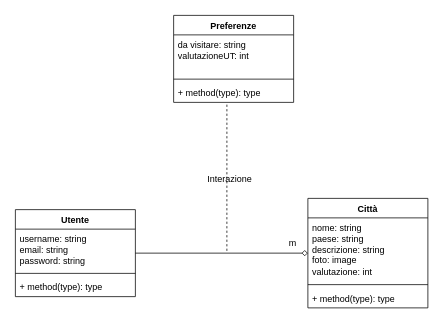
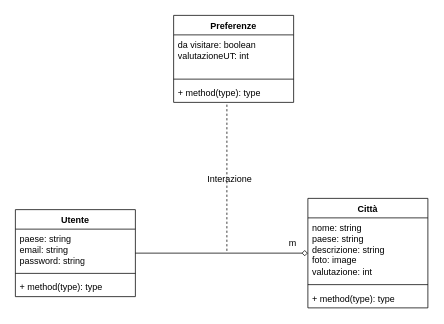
node "da visitare: string valutazioneUT: int": label "da visitare: string valutazioneUT: int" -> "da visitare: boolean valutazioneUT: int"
node "username: string email: string password: string": label "username: string email: string password: string" -> "paese: string email: string password: string"
